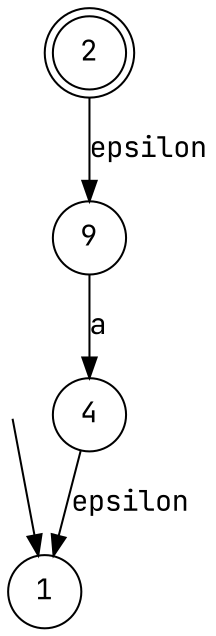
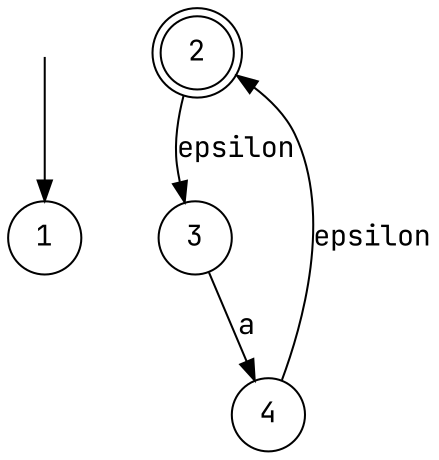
node "9": label "9" -> "3"
edge "4" -> "1": now "4" -> "2"
